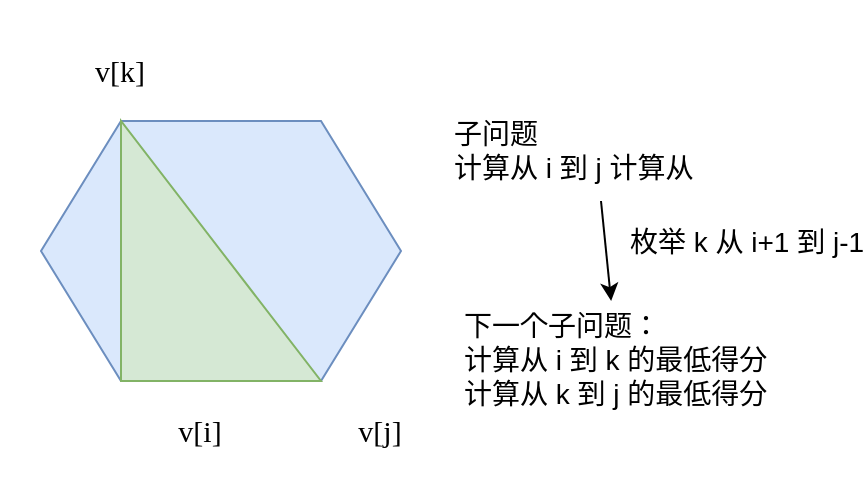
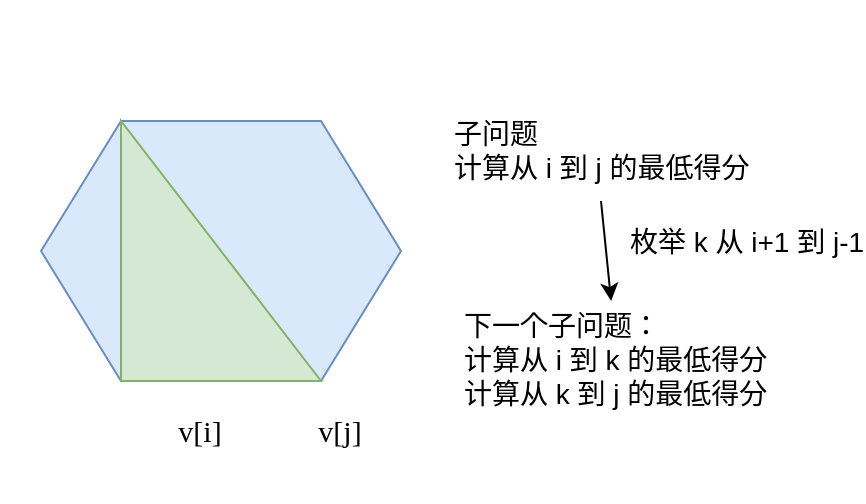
node "v[k]": removed
node "子问题计算从 i 到 j 计算从": label "子问题计算从 i 到 j 计算从" -> "子问题计算从 i 到 j 的最低得分"
node "v[j]": moved (381, 431) -> (341, 431)
